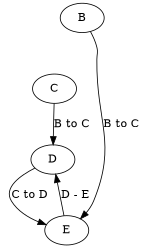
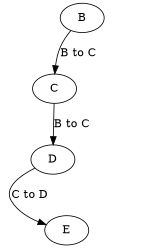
edge "B" -> "E": now "B" -> "C"
edge "E" -> "D": removed, label "D - E"
